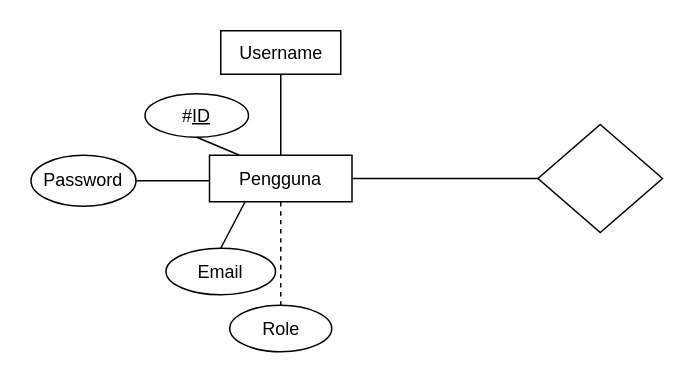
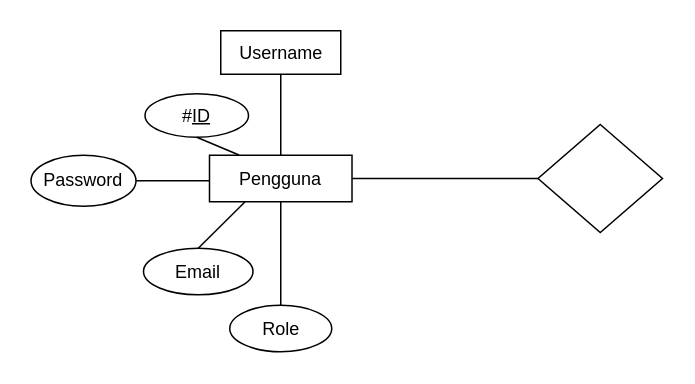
edge "Pengguna" -- "Role": style dashed -> solid
node "Email": moved (221, 272) -> (198, 272)
